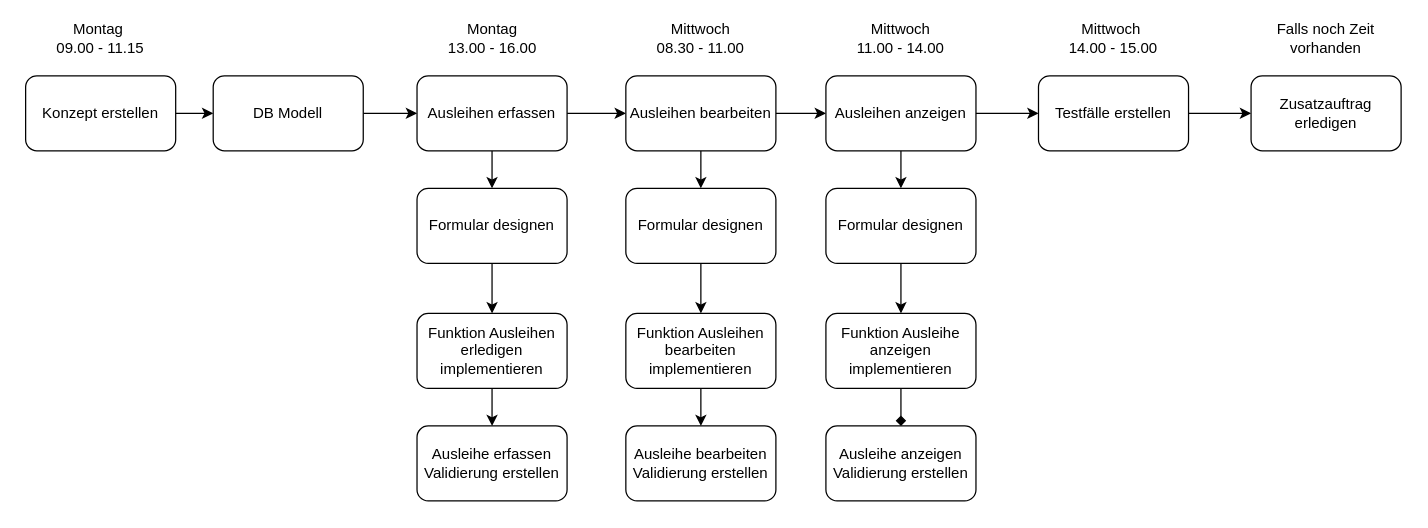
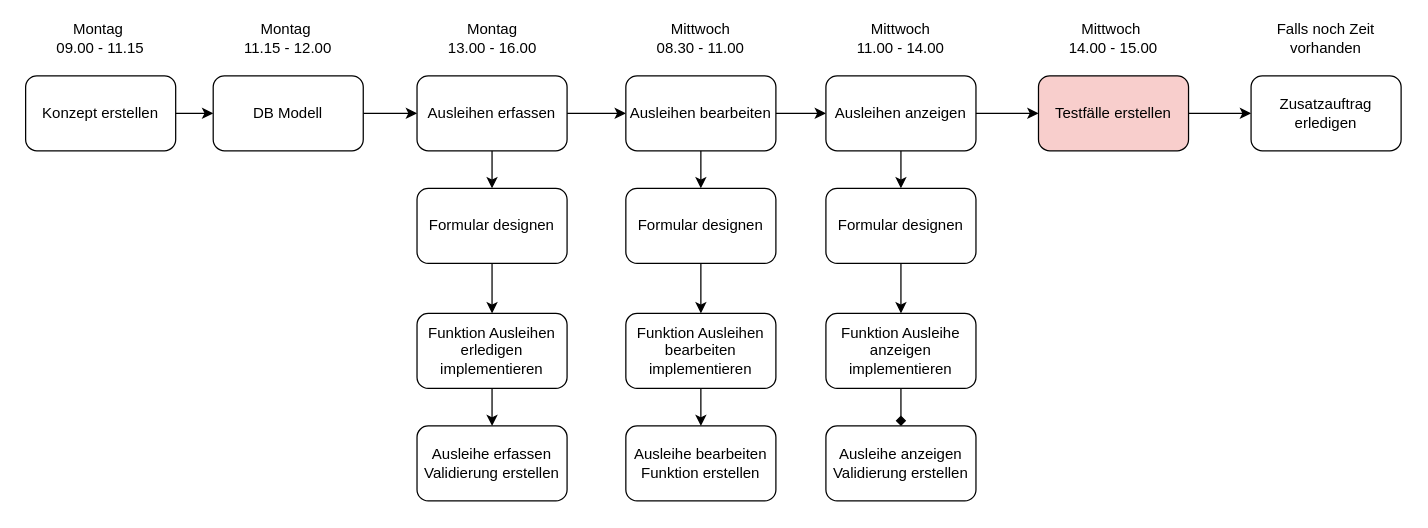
node "Montag 11.15 - 12.00": added
node "Testfälle erstellen": fillcolor #ffffff -> #f8cecc
node "Ausleihe bearbeiten Validierung erstellen": label "Ausleihe bearbeiten Validierung erstellen" -> "Ausleihe bearbeiten Funktion erstellen"
